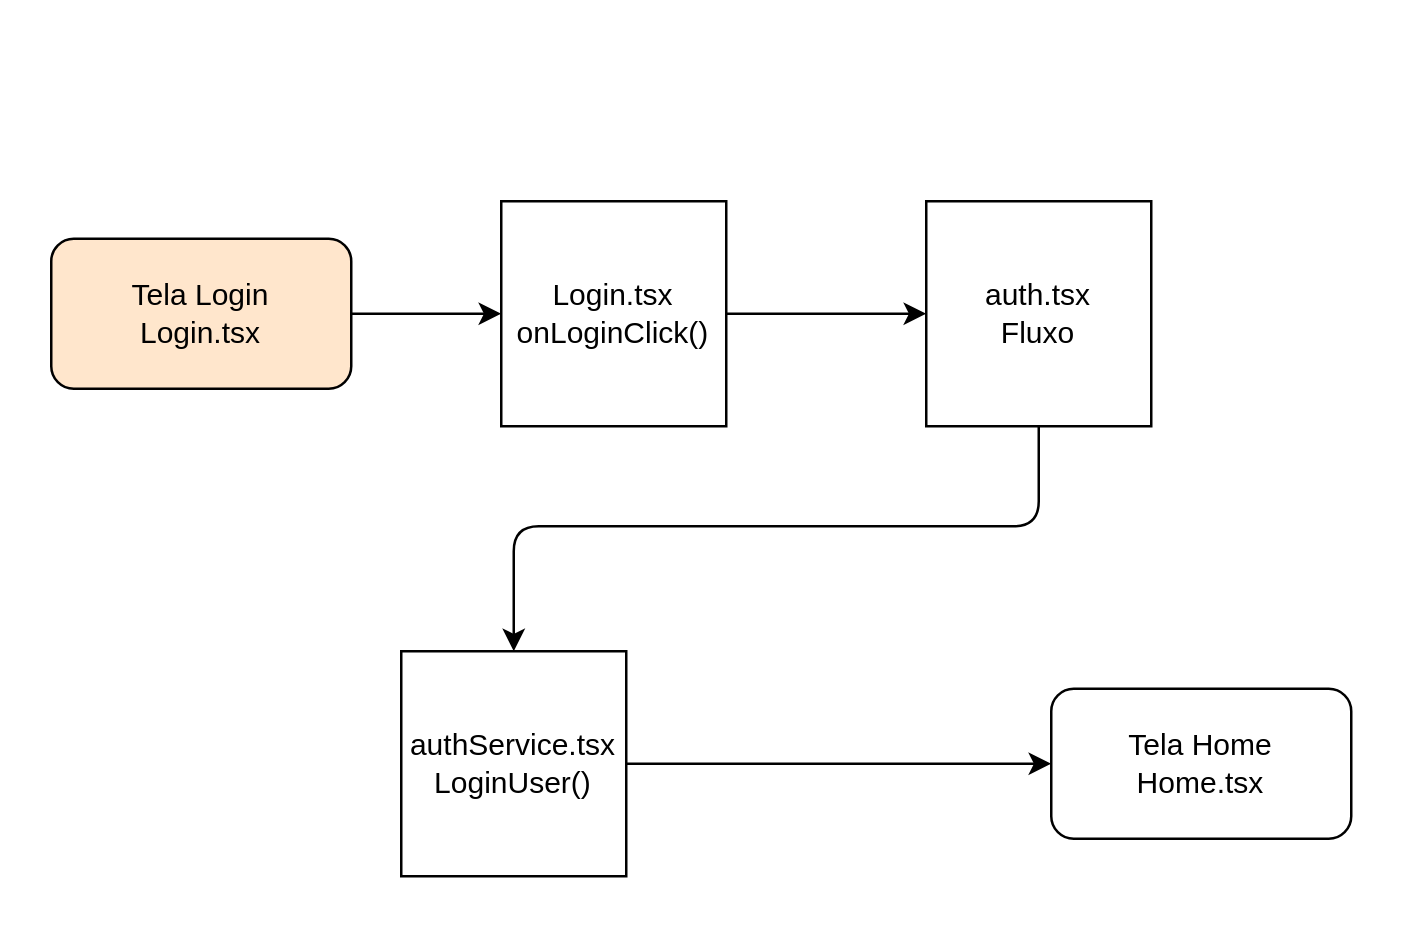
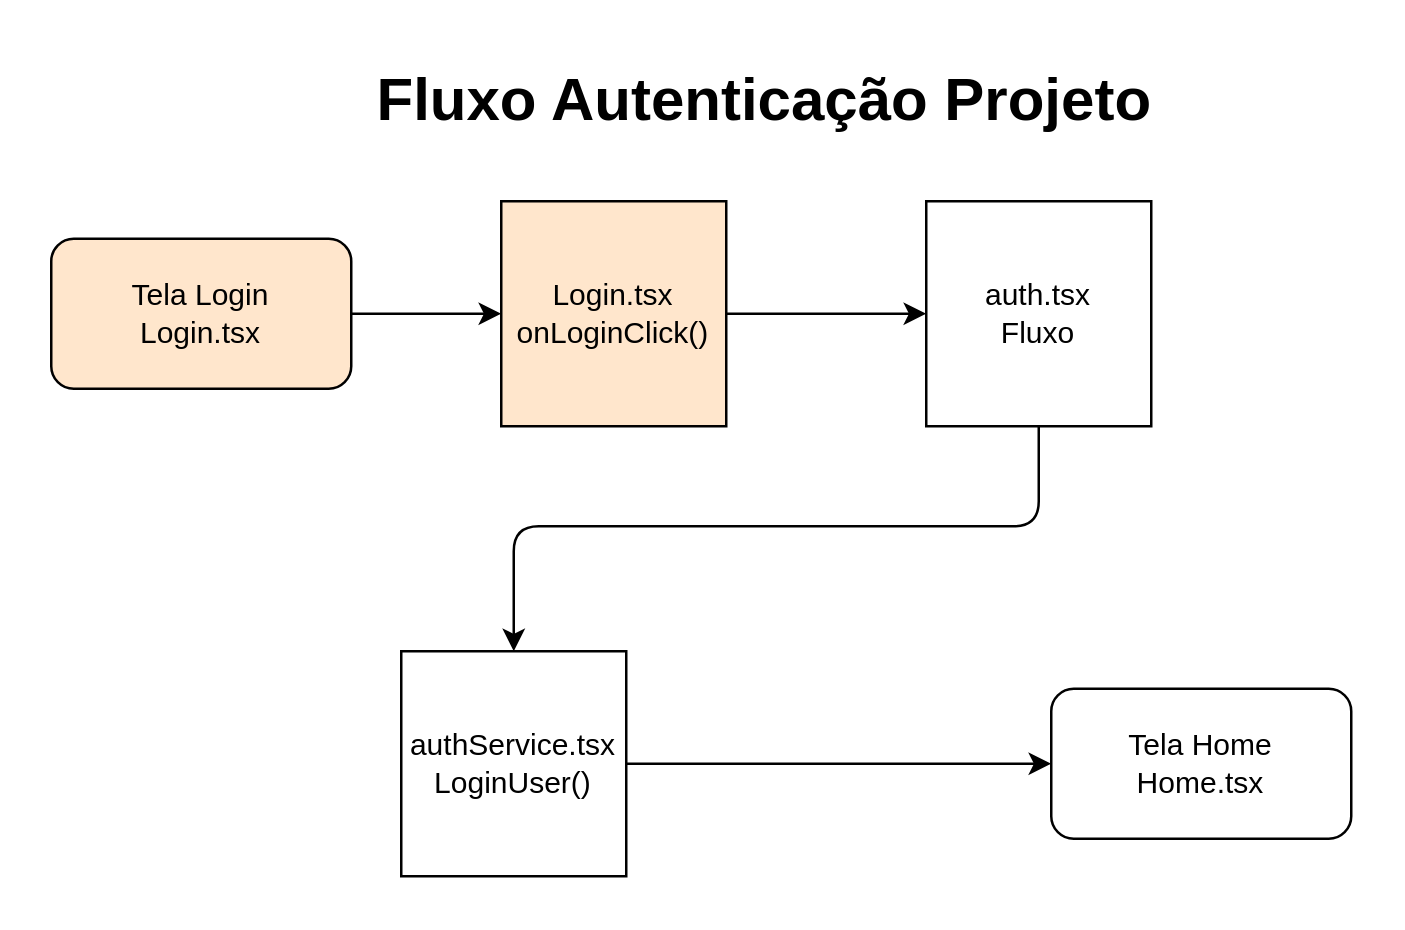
node "Fluxo Autenticação Projeto": added
node "Login.tsx onLoginClick()": fillcolor #ffffff -> #ffe6cc
